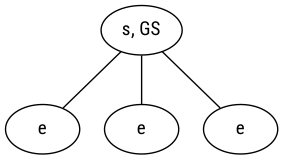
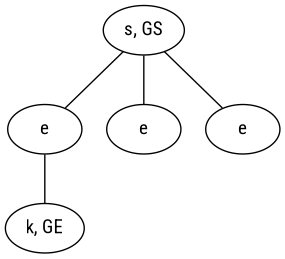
node "k, GE": added
